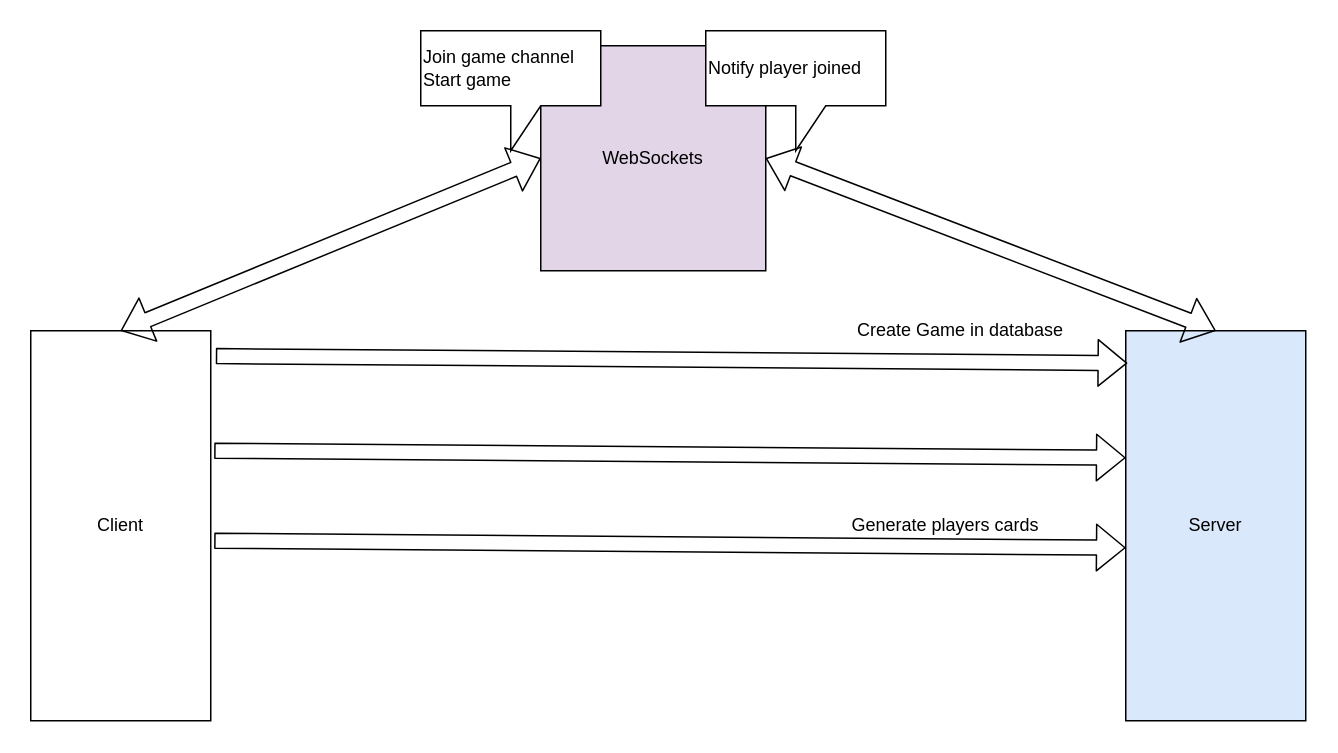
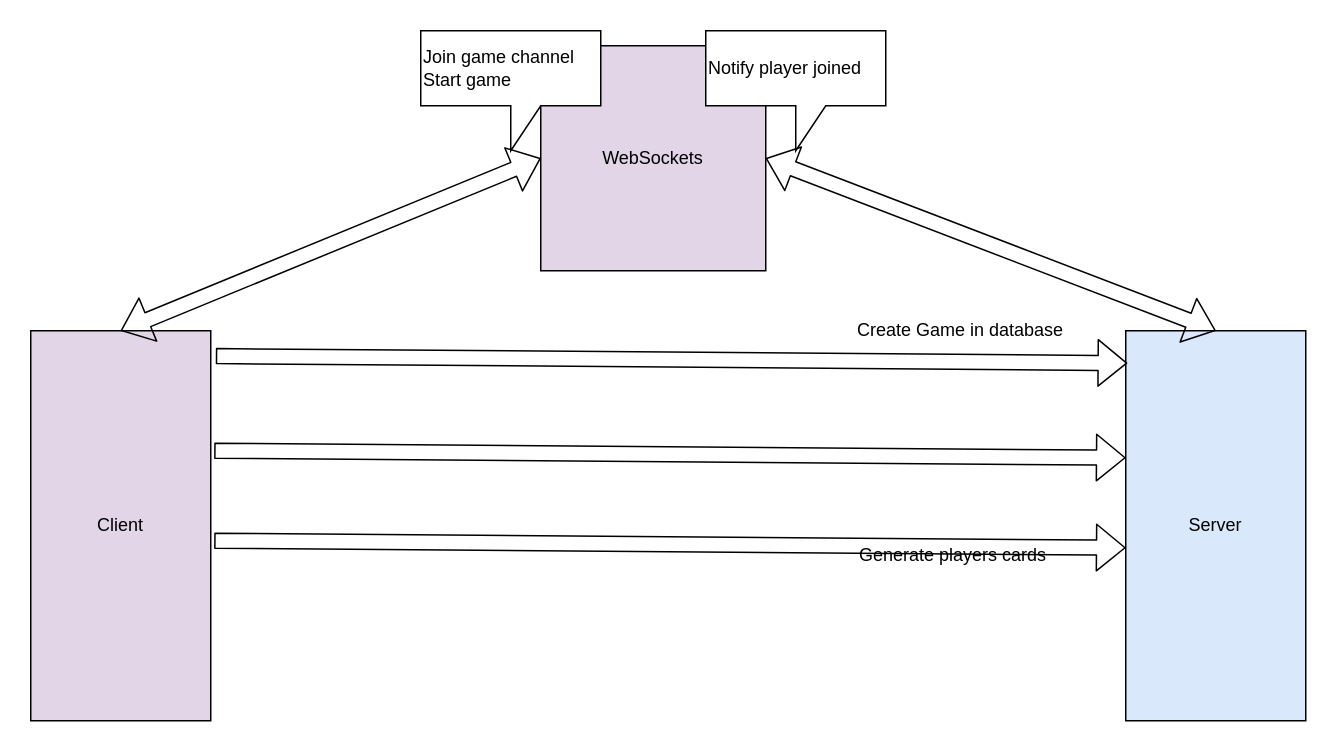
node "Client": fillcolor #ffffff -> #e1d5e7
node "Generate players cards": moved (946, 526) -> (953, 556)
